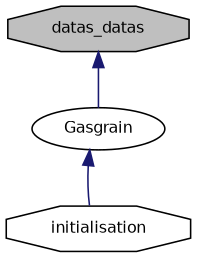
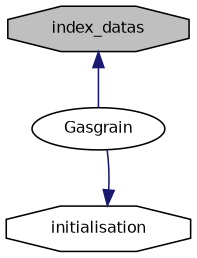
node "datas_datas": label "datas_datas" -> "index_datas"
edge "initialisation" -> "Gasgrain": reversed
